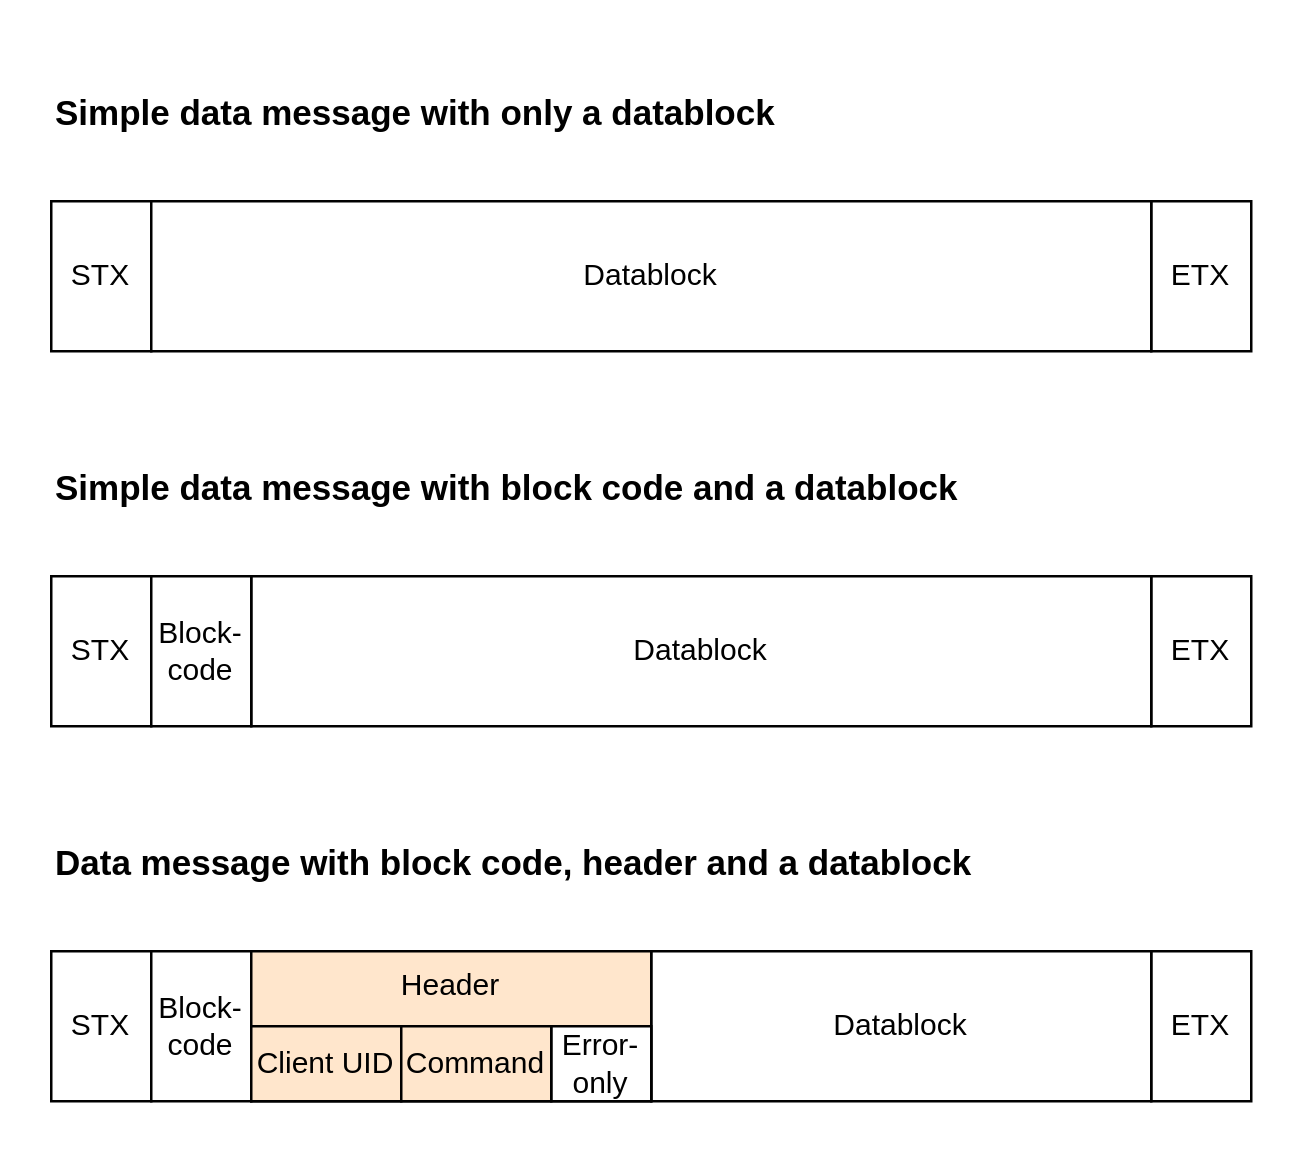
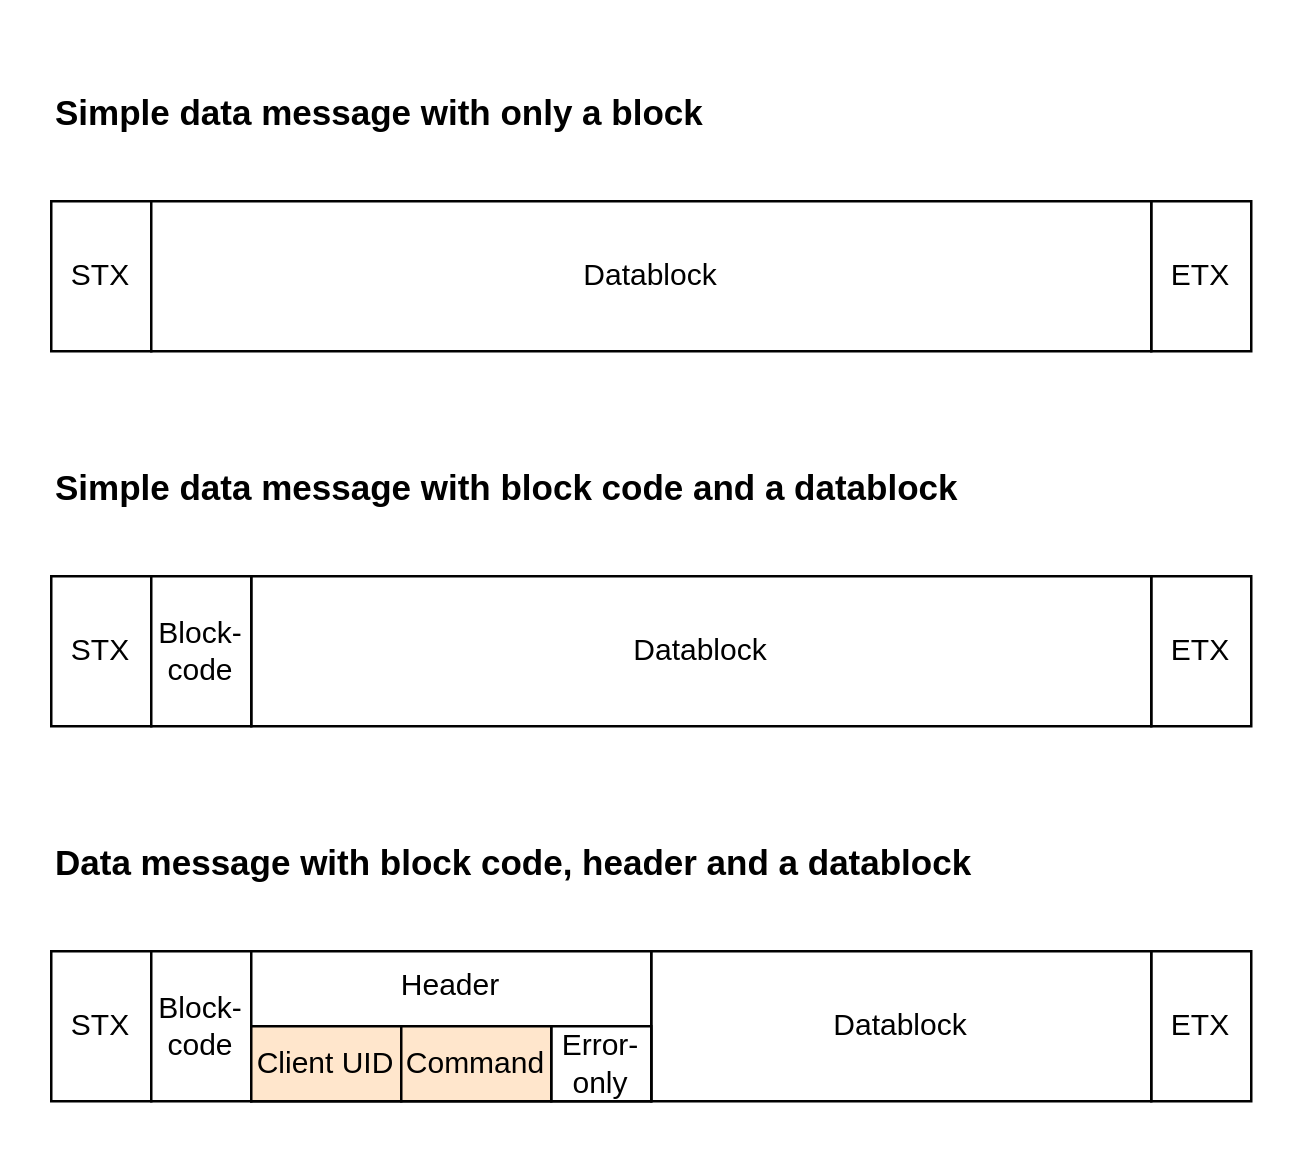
node "Simple data message with only a datablock": label "Simple data message with only a datablock" -> "Simple data message with only a block"
node "Header": fillcolor #ffe6cc -> #ffffff
